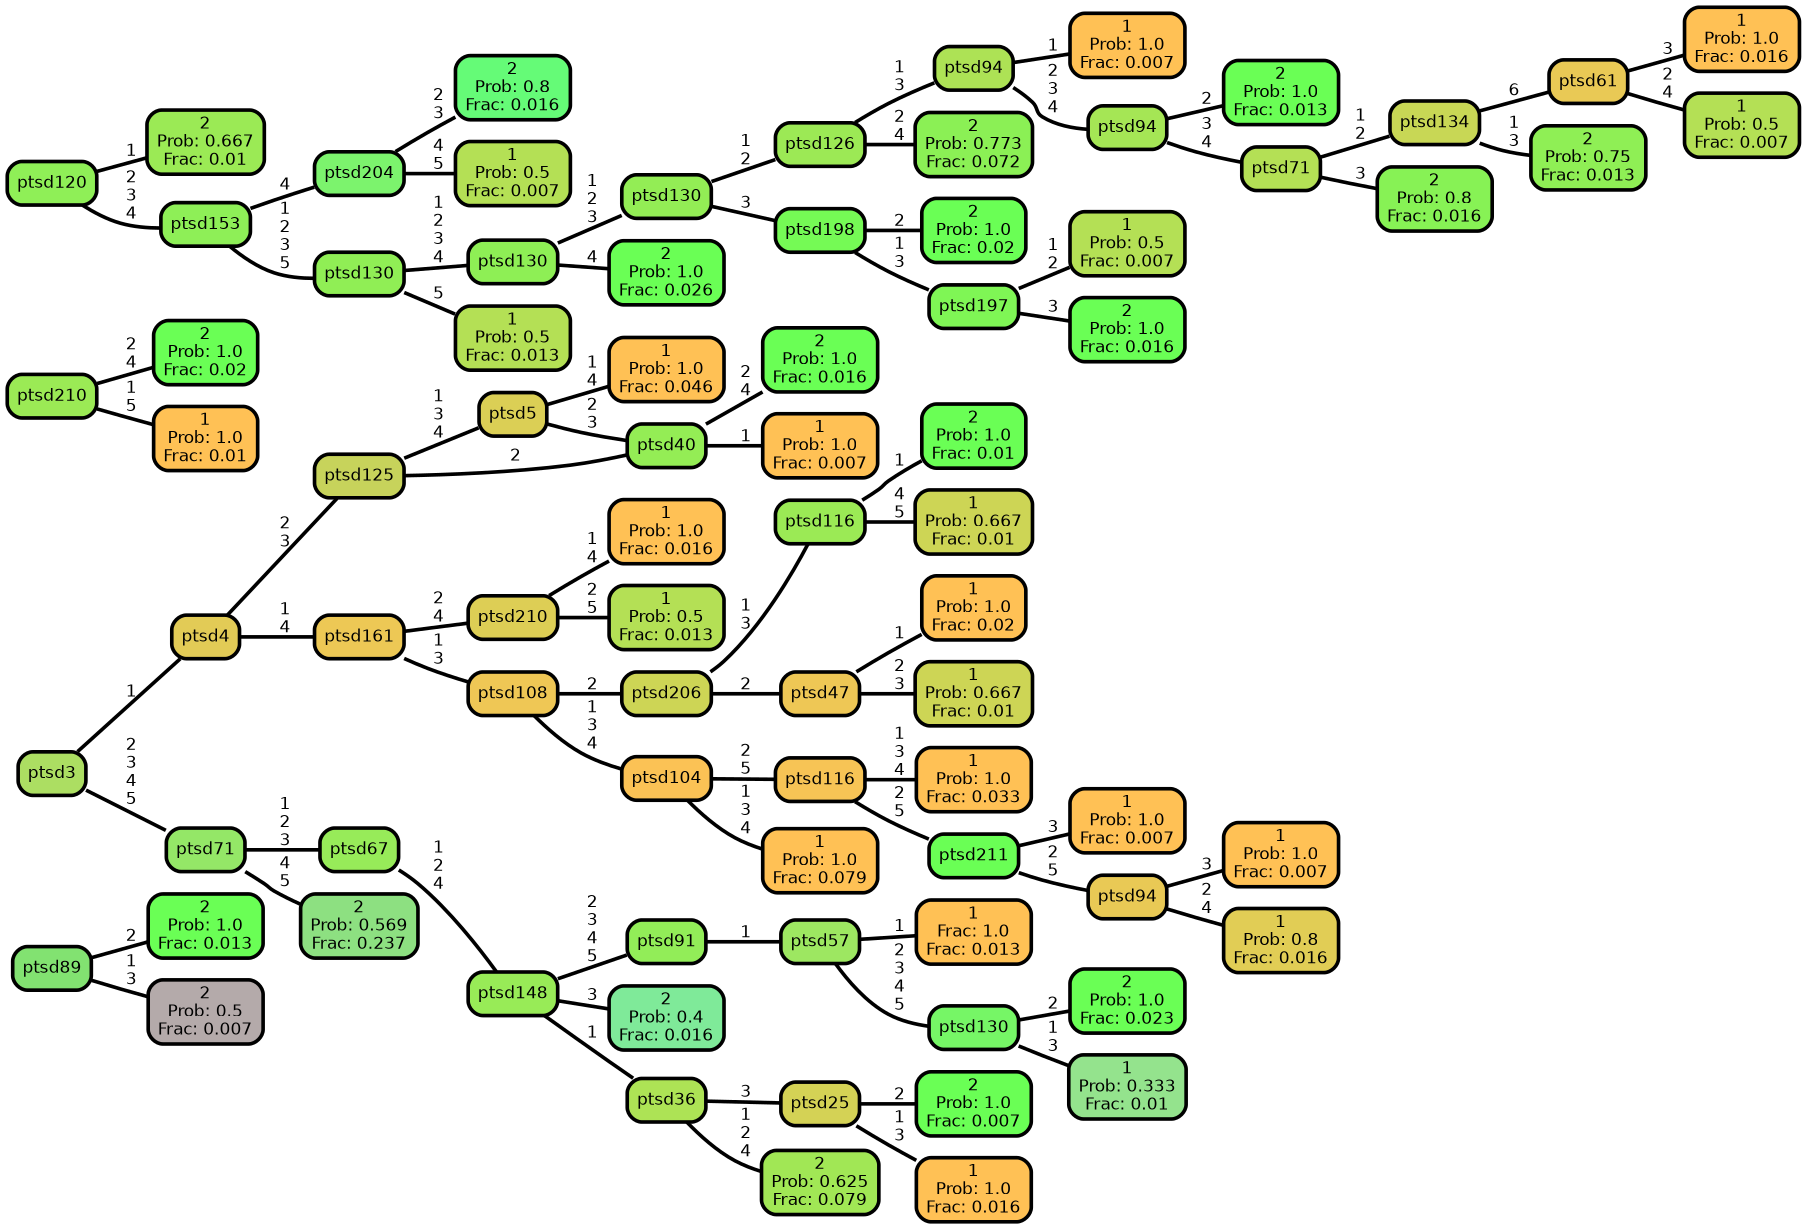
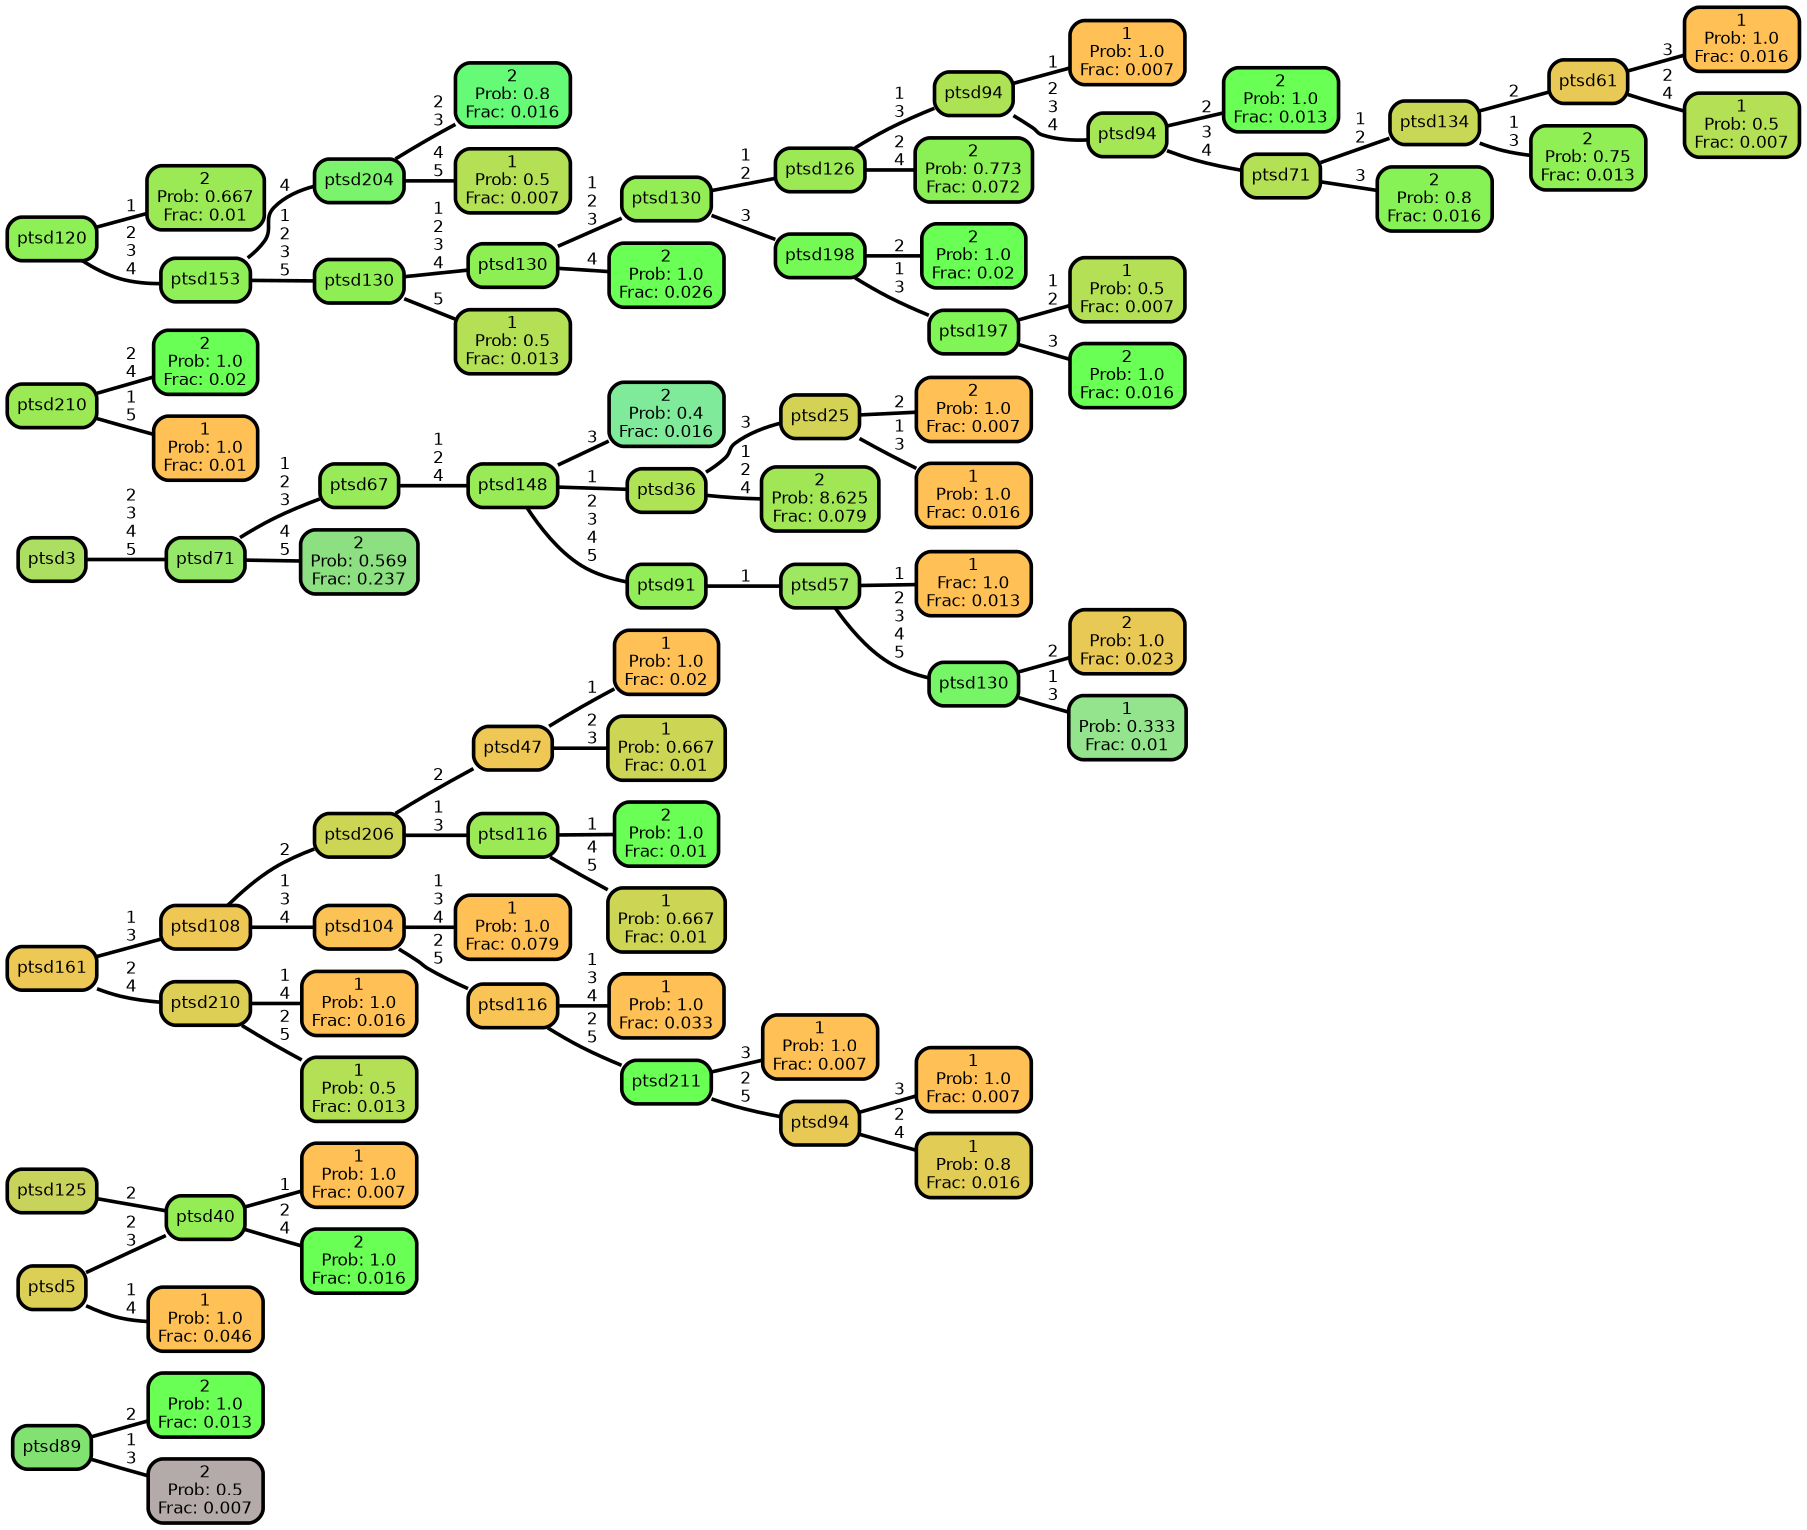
edge "ptsd61" -- "ptsd134": label " 6" -> " 2"
edge "ptsd5" -- "ptsd125": removed, label "1 3 4"
node "ptsd4": removed
node "2 Prob: 1.0 Frac: 0.023": fillcolor #6aff55 -> #e9c955
node "2 Prob: 1.0 Frac: 0.007": fillcolor #6aff55 -> #ffc155
node "2 Prob: 0.625 Frac: 0.079": label "2 Prob: 0.625 Frac: 0.079" -> "2 Prob: 8.625 Frac: 0.079"
